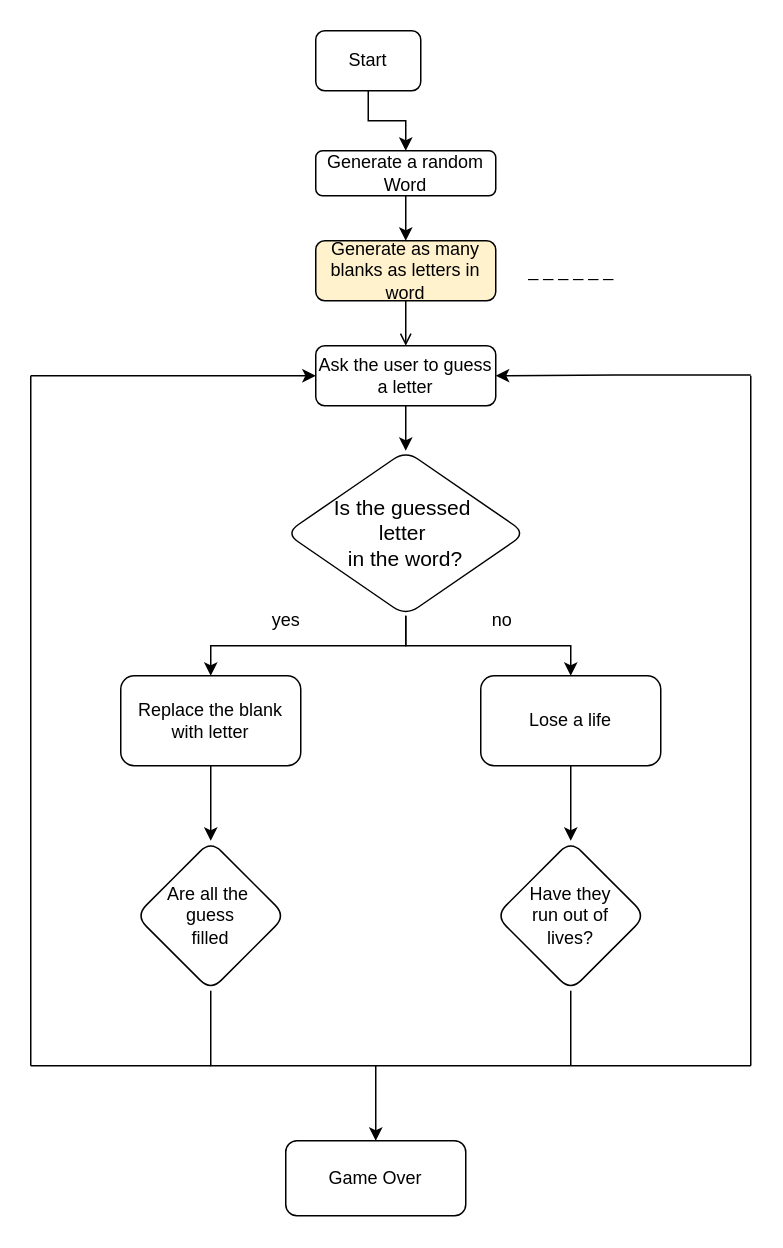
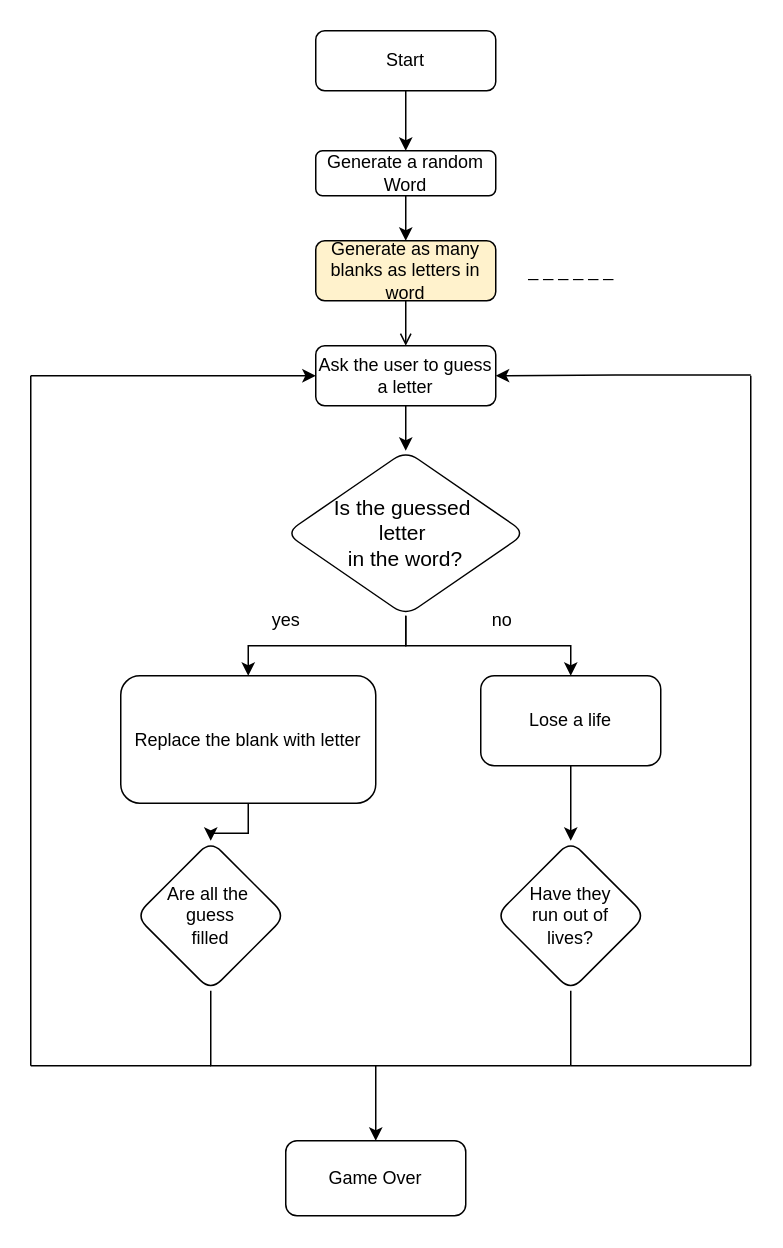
node "Start": size 105x60 -> 180x60
node "Replace the blank with letter": size 180x90 -> 255x128
